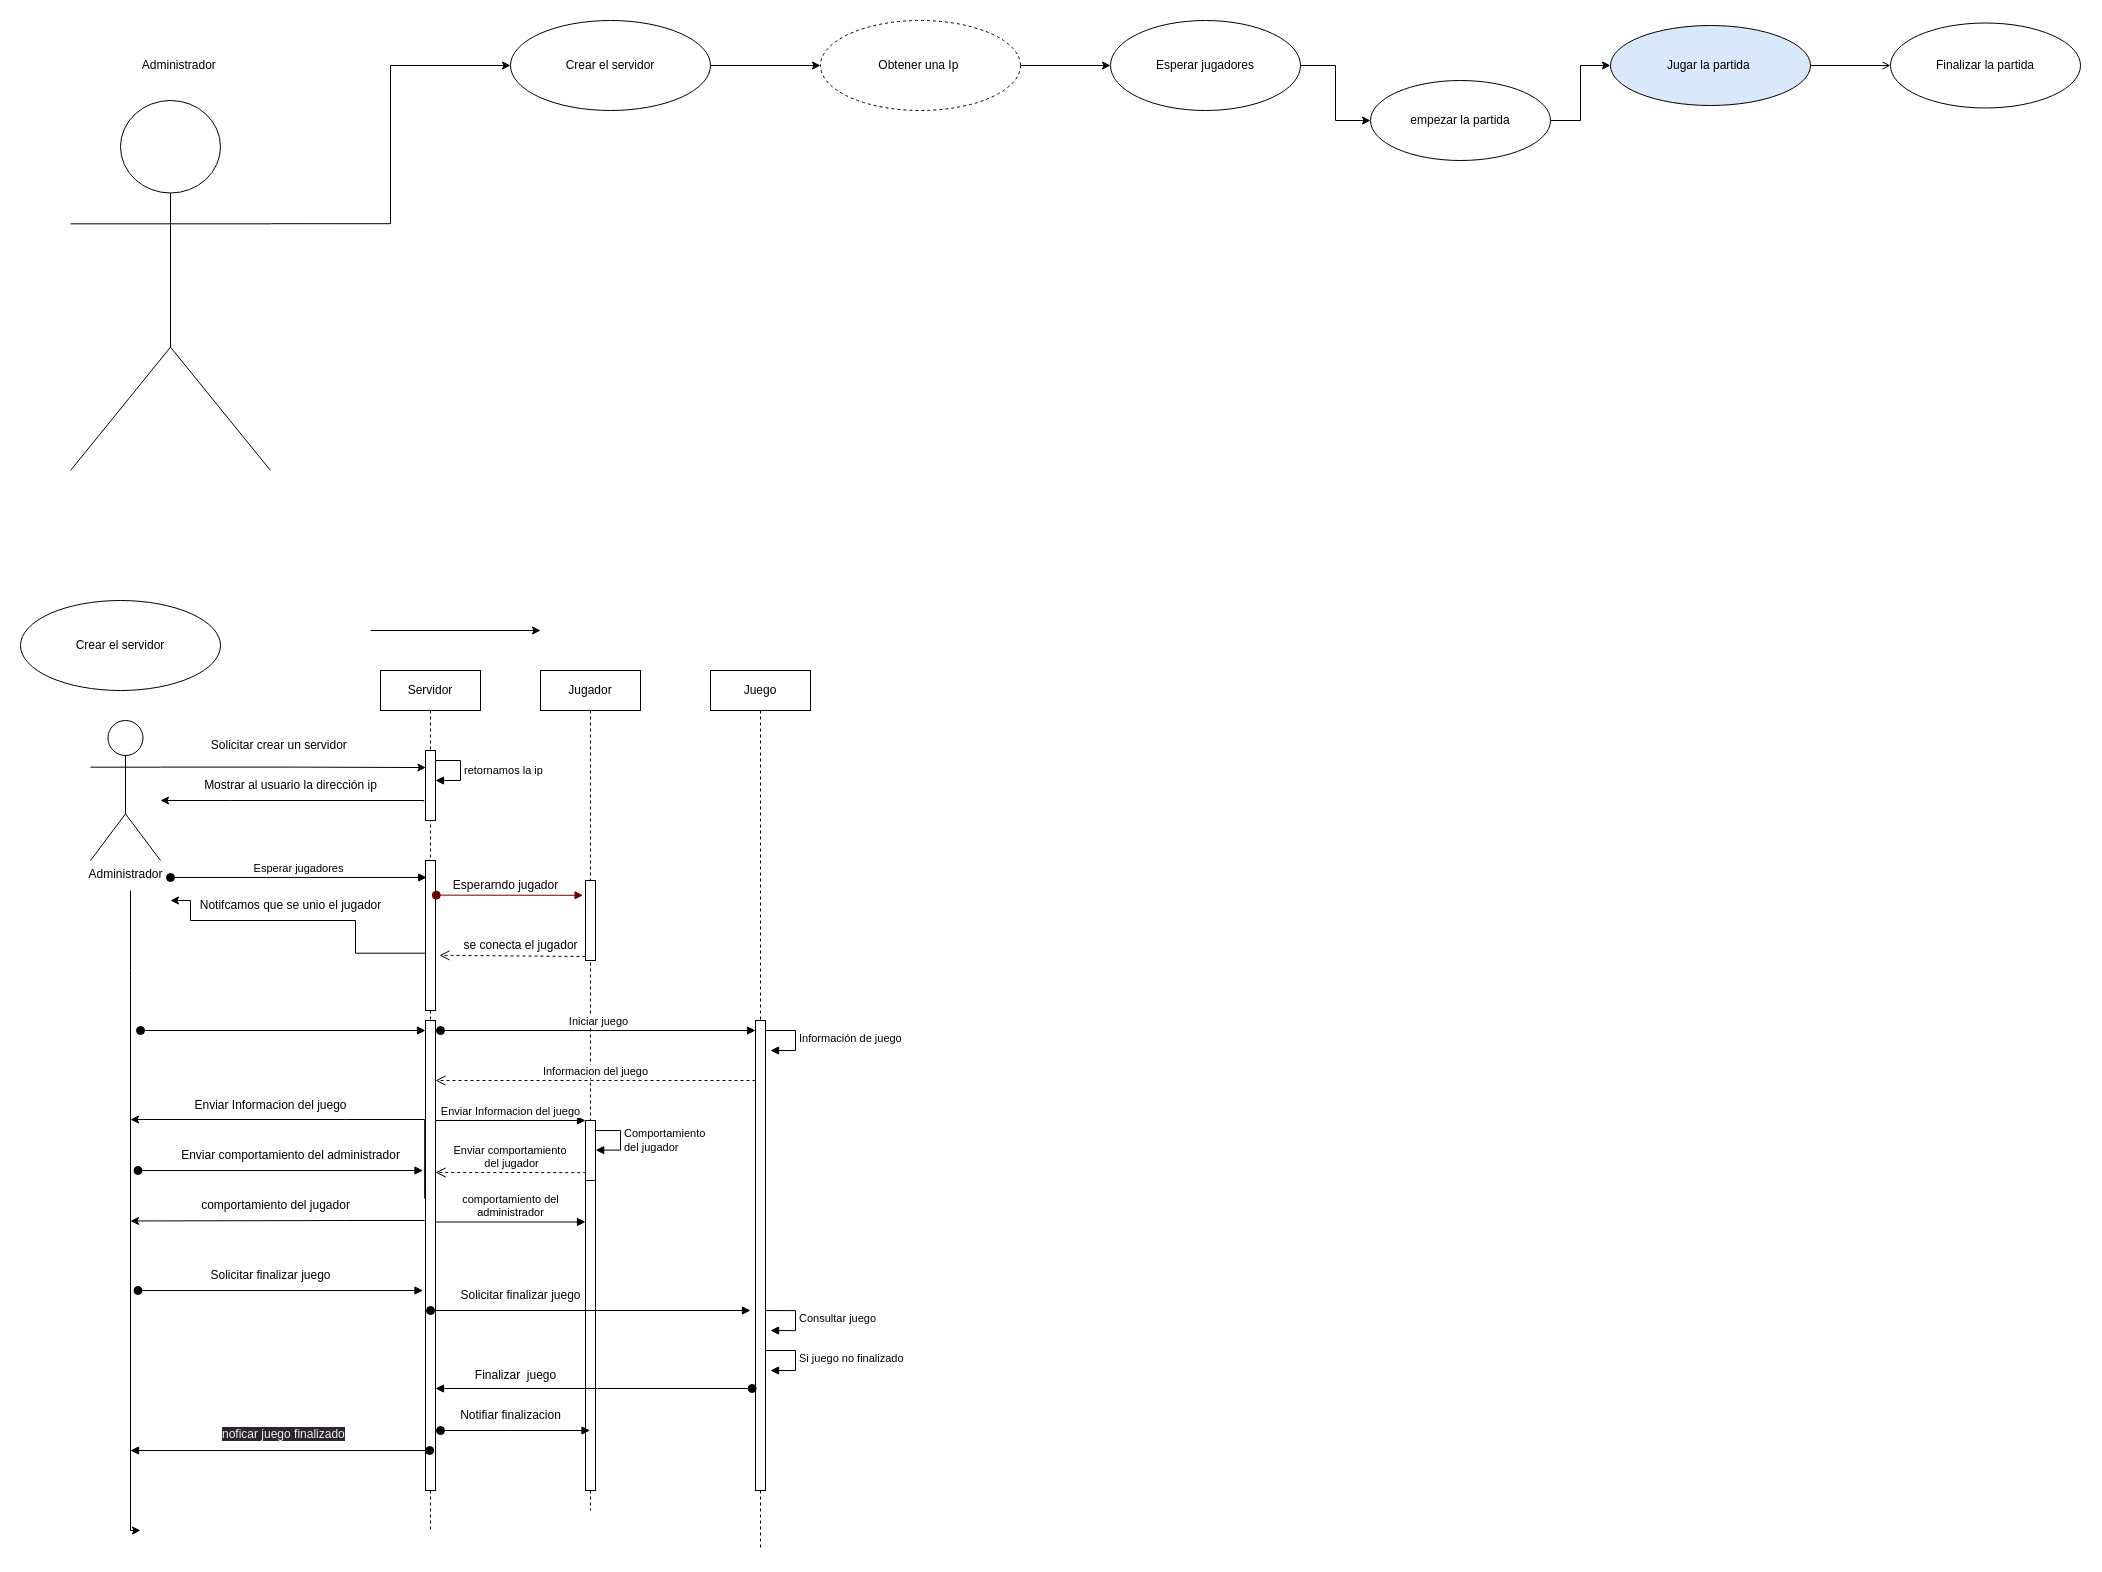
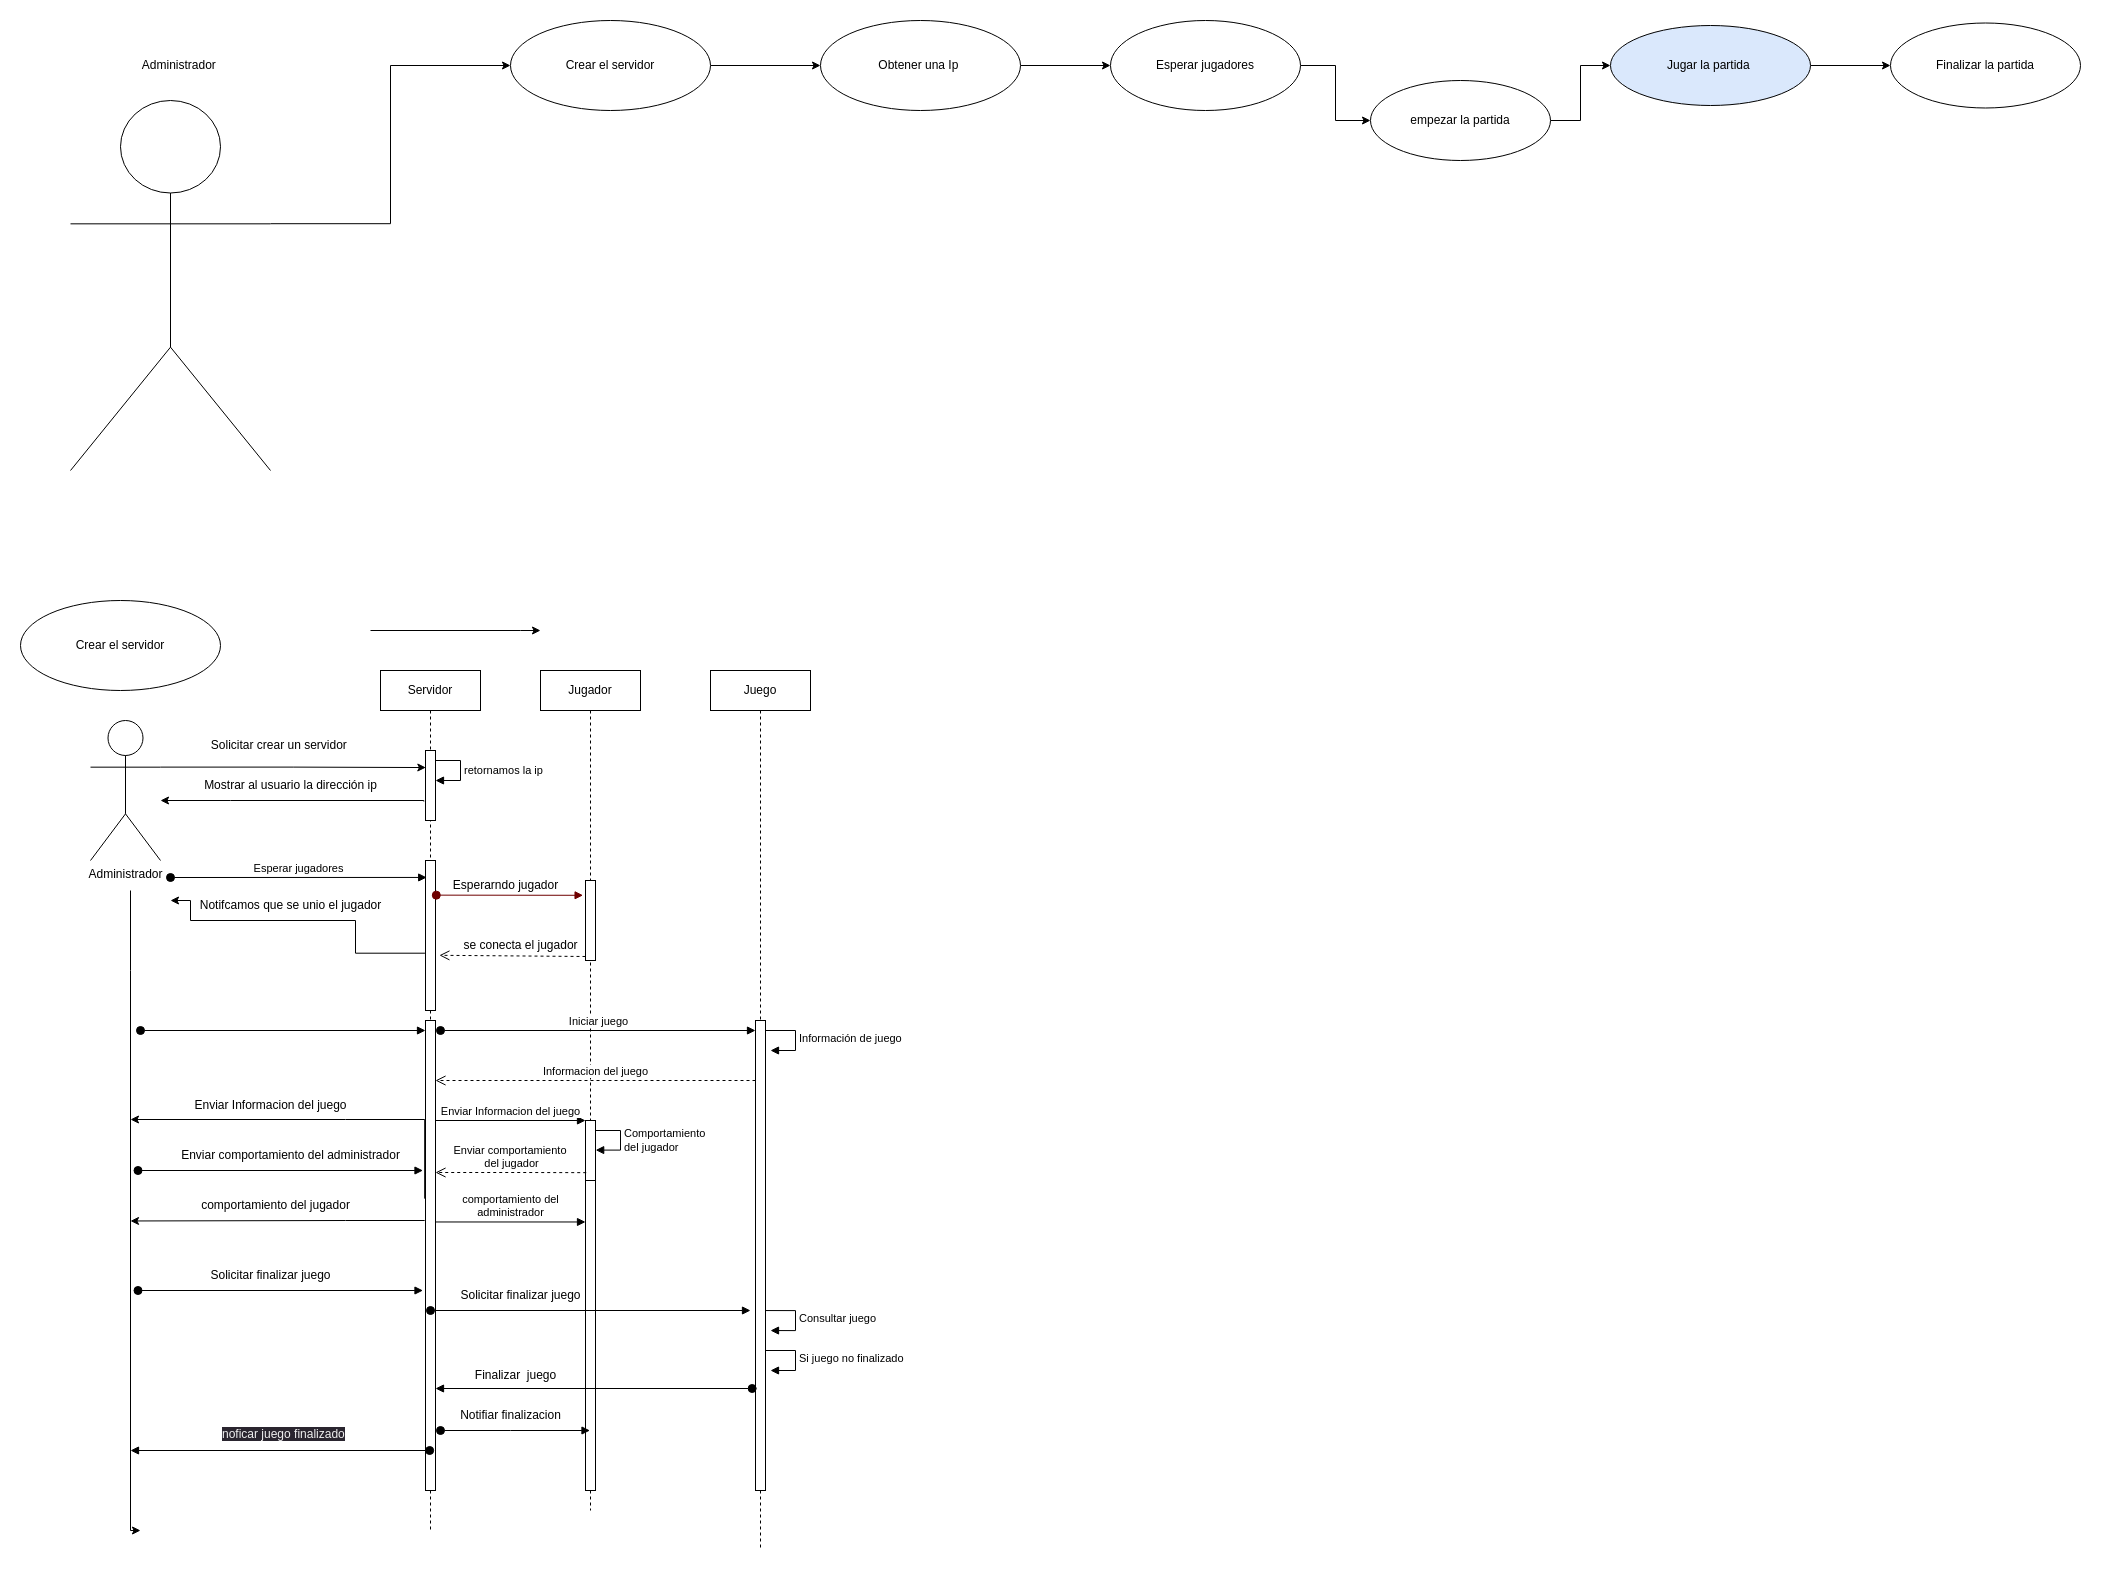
node "Obtener una Ip": style dashed -> solid
edge "Jugar la partida" -> "Finalizar la partida": arrowhead open -> classic
